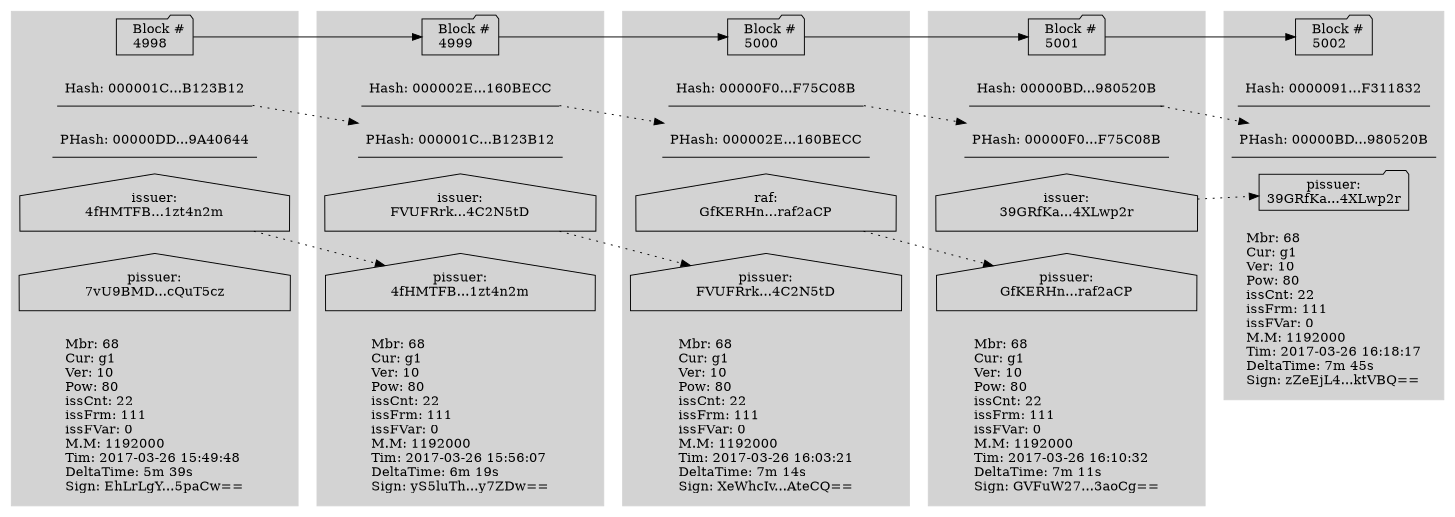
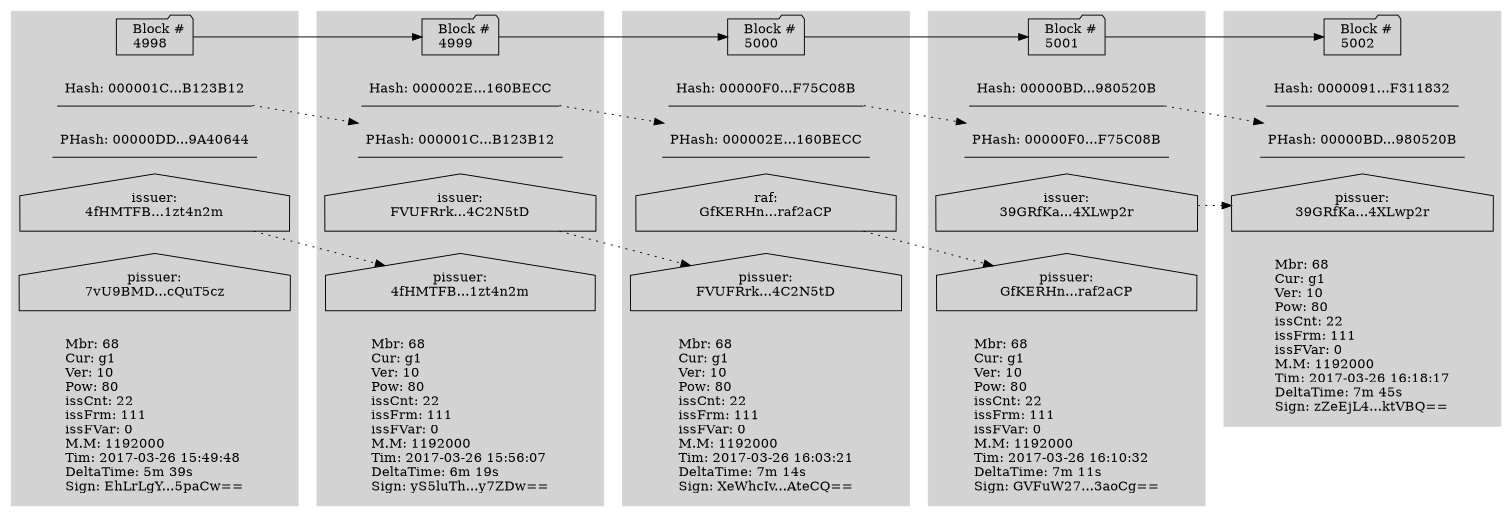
node "pissuer: 39GRfKa...4XLwp2r": shape folder -> house
